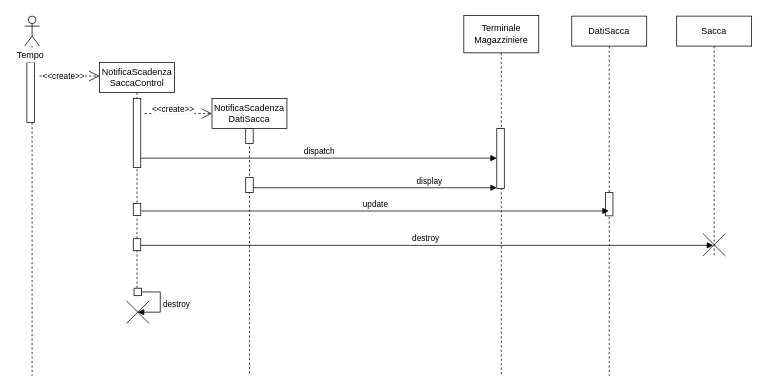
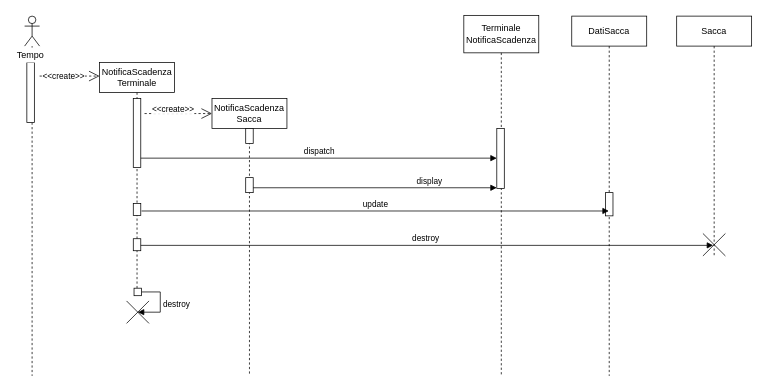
node "Terminale Magazziniere": label "Terminale Magazziniere" -> "Terminale NotificaScadenza"
node "NotificaScadenza SaccaControl": label "NotificaScadenza SaccaControl" -> "NotificaScadenza Terminale"
node "NotificaScadenza DatiSacca": label "NotificaScadenza DatiSacca" -> "NotificaScadenza Sacca"
